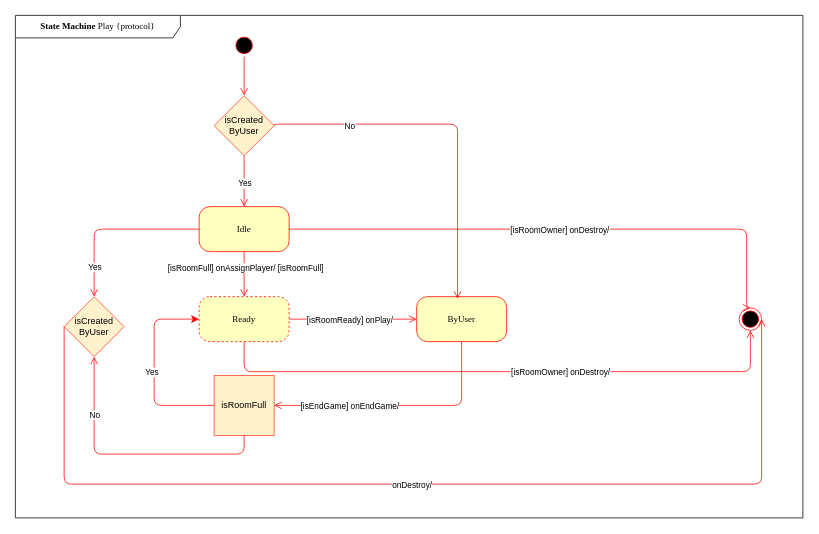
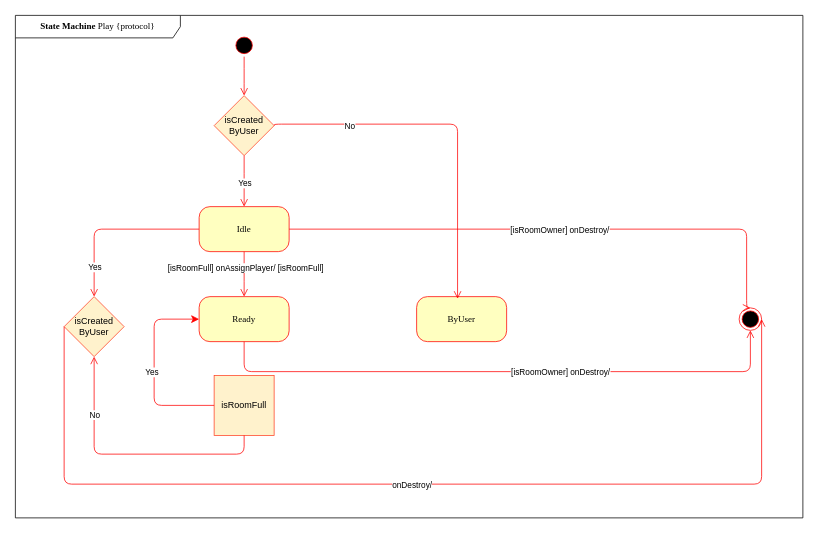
node "Ready": style dashed -> solid
edge "Ready" -> "ByUser": removed, label "[isRoomReady] onPlay/"
edge "ByUser" -> "isRoomFull": removed, label "[isEndGame] onEndGame/"
